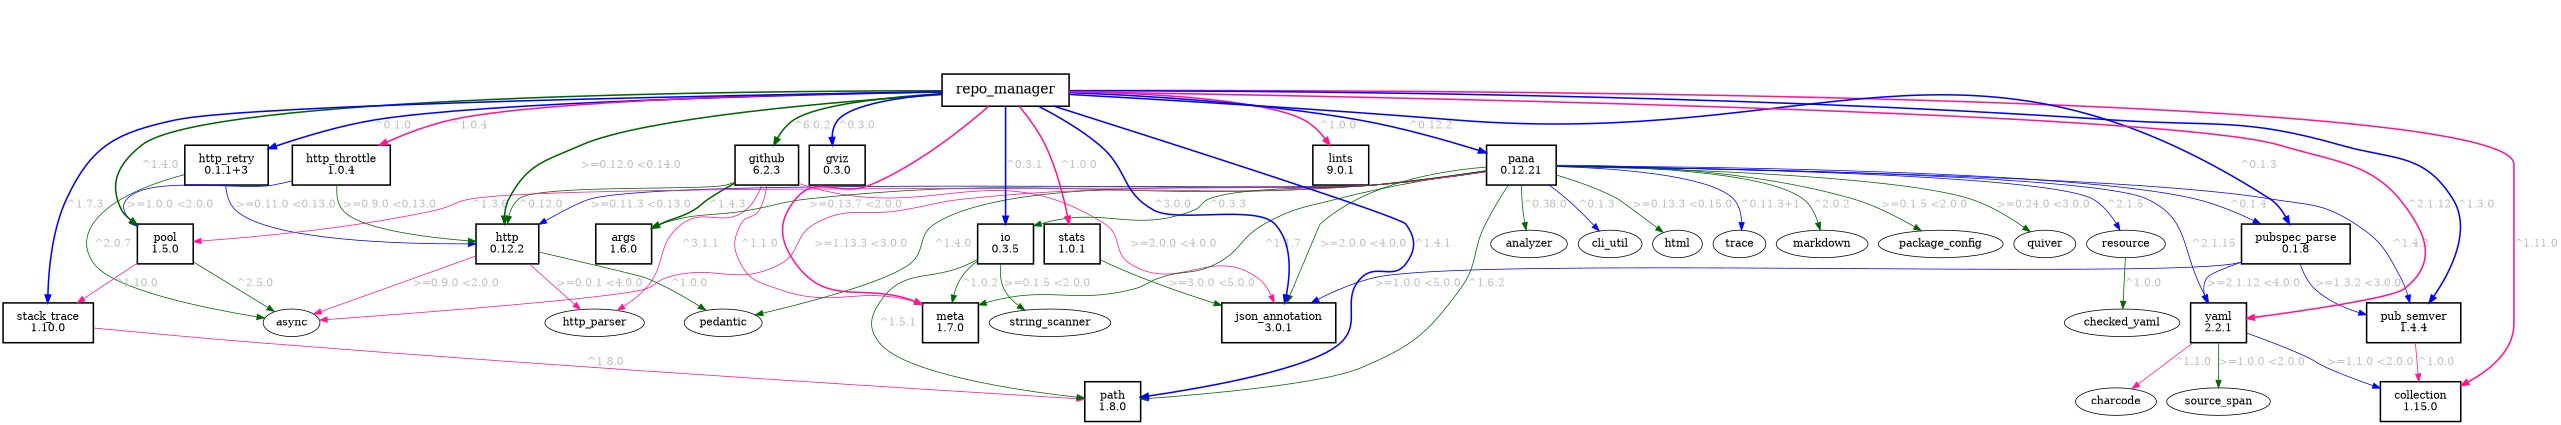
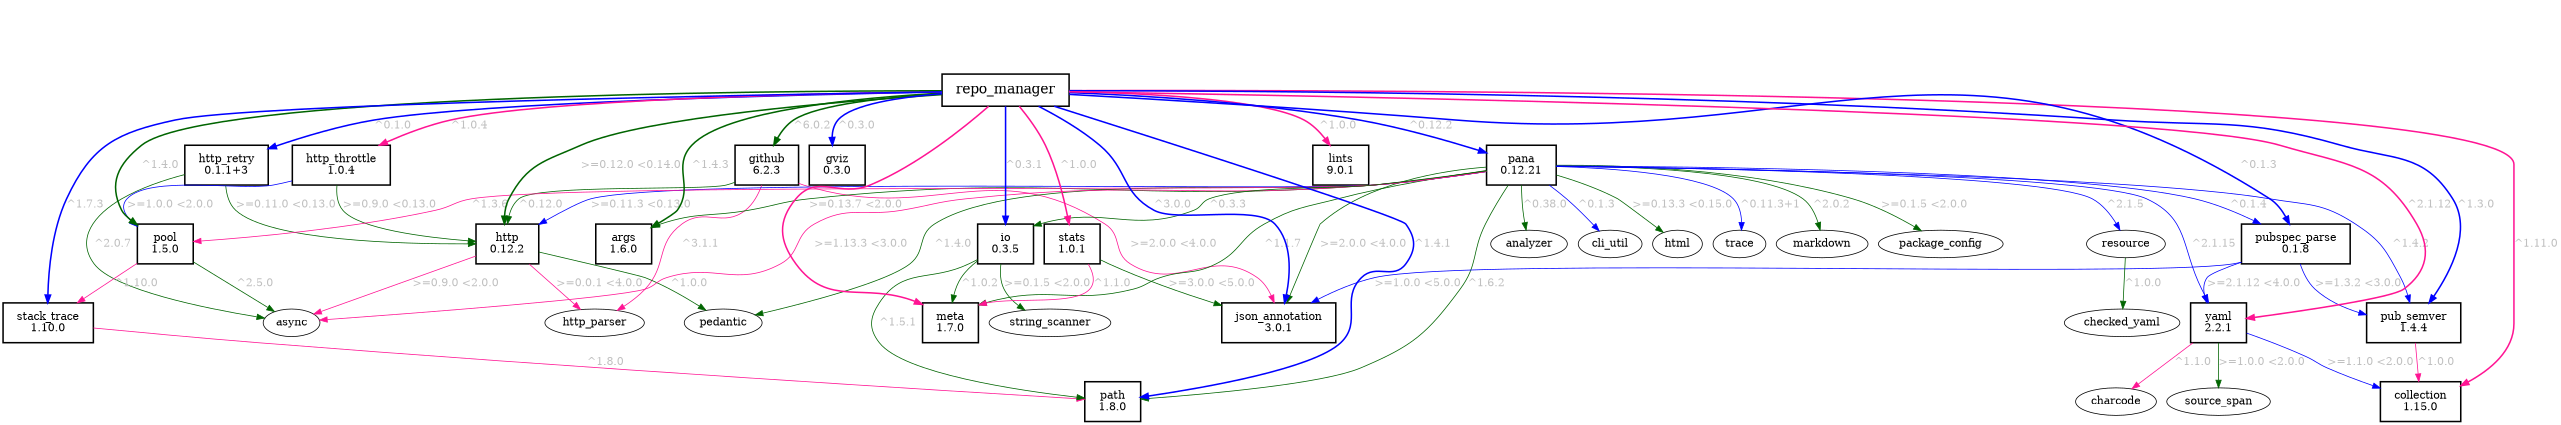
edge "github 6.2.3" -> "args 1.6.0": now "repo_manager" -> "args 1.6.0"
edge "http_retry 0.1.1+3" -> "http 0.12.2": color blue -> darkgreen
node "quiver": removed
edge "github 6.2.3" -> "meta 1.7.0": now "stats 1.0.1" -> "meta 1.7.0"
